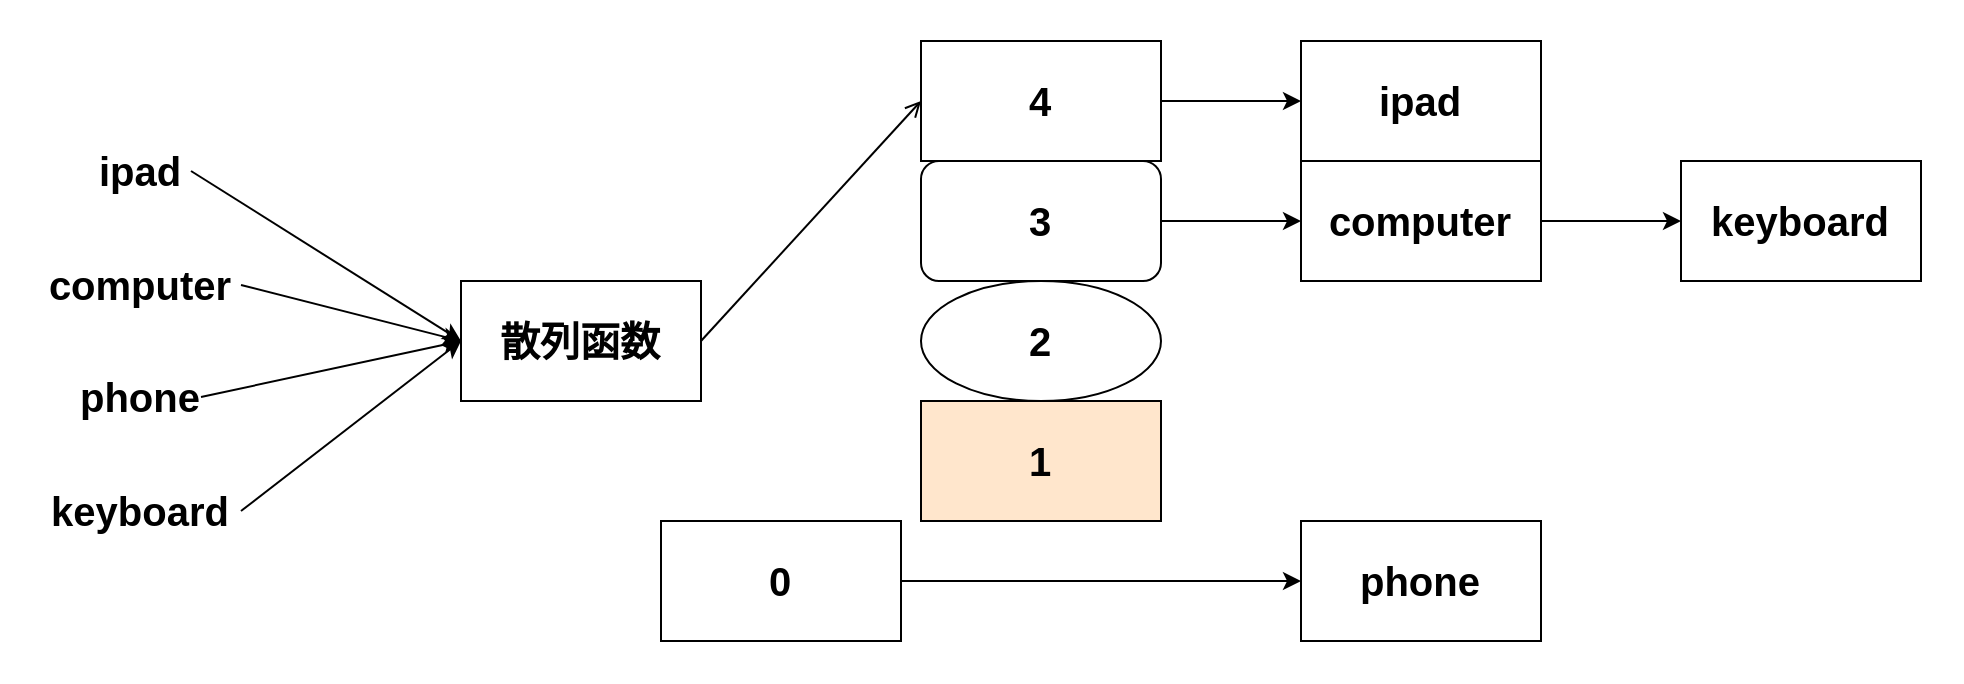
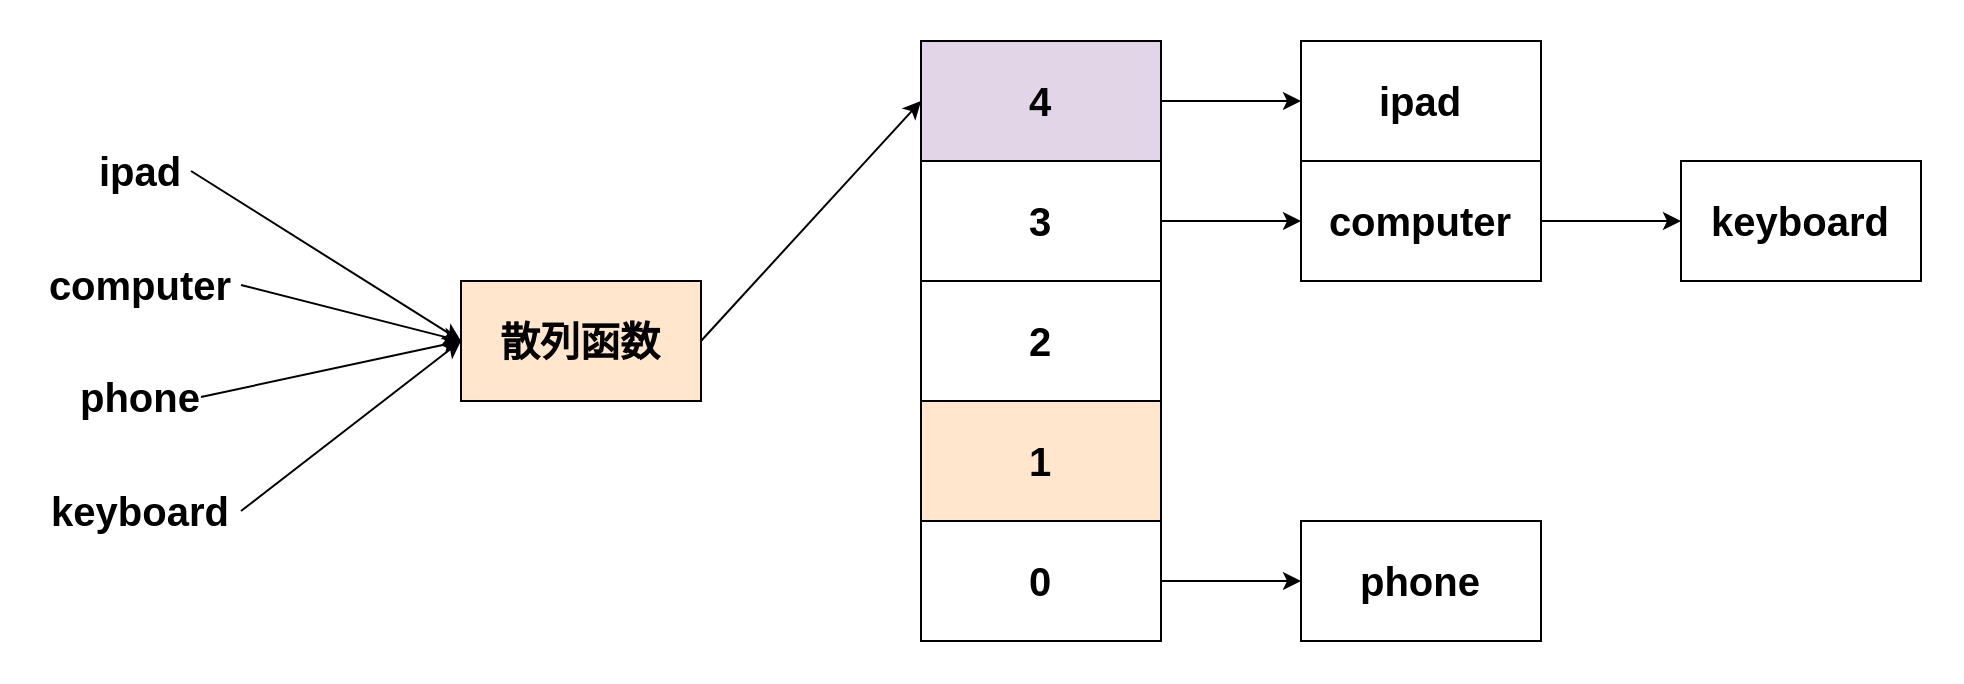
node "4": fillcolor #ffffff -> #e1d5e7
edge "散列函数" -> "4": arrowhead open -> classic
node "3": shape rounded rectangle -> rectangle
node "散列函数": fillcolor #ffffff -> #ffe6cc
node "2": shape ellipse -> rectangle
node "0": moved (781, 581) -> (1041, 581)
